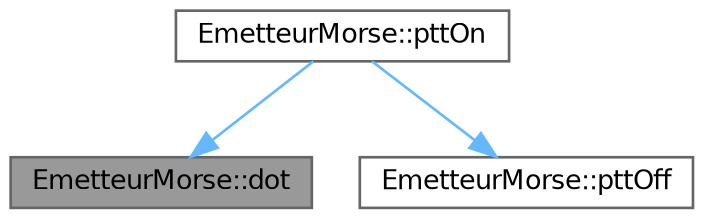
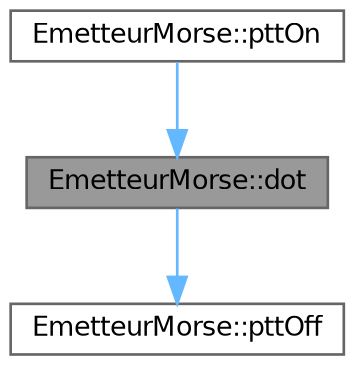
edge "EmetteurMorse::pttOn" -> "EmetteurMorse::pttOff": now "EmetteurMorse::dot" -> "EmetteurMorse::pttOff"
